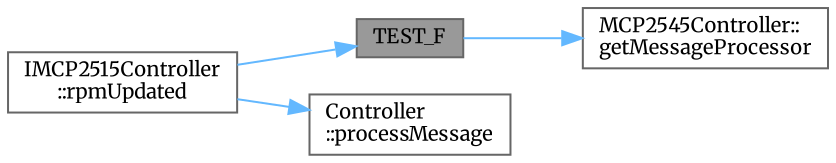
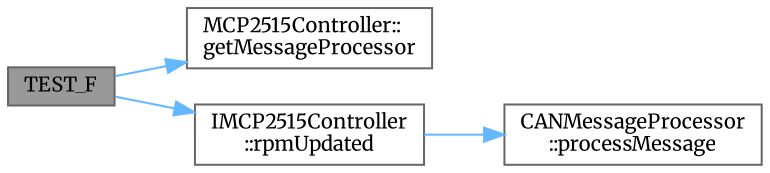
node "MCP2545Controller:: getMessageProcessor": label "MCP2545Controller:: getMessageProcessor" -> "MCP2515Controller:: getMessageProcessor"
edge "IMCP2515Controller ::rpmUpdated" -> "TEST_F": reversed
node "Controller ::processMessage": label "Controller ::processMessage" -> "CANMessageProcessor ::processMessage"
